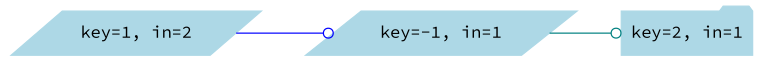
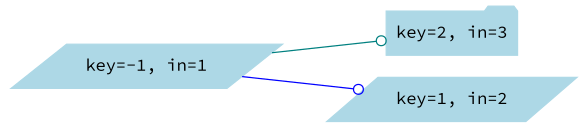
edge "key=1, in=2" -> "key=-1, in=1": reversed
node "key=2, in=1": label "key=2, in=1" -> "key=2, in=3"
